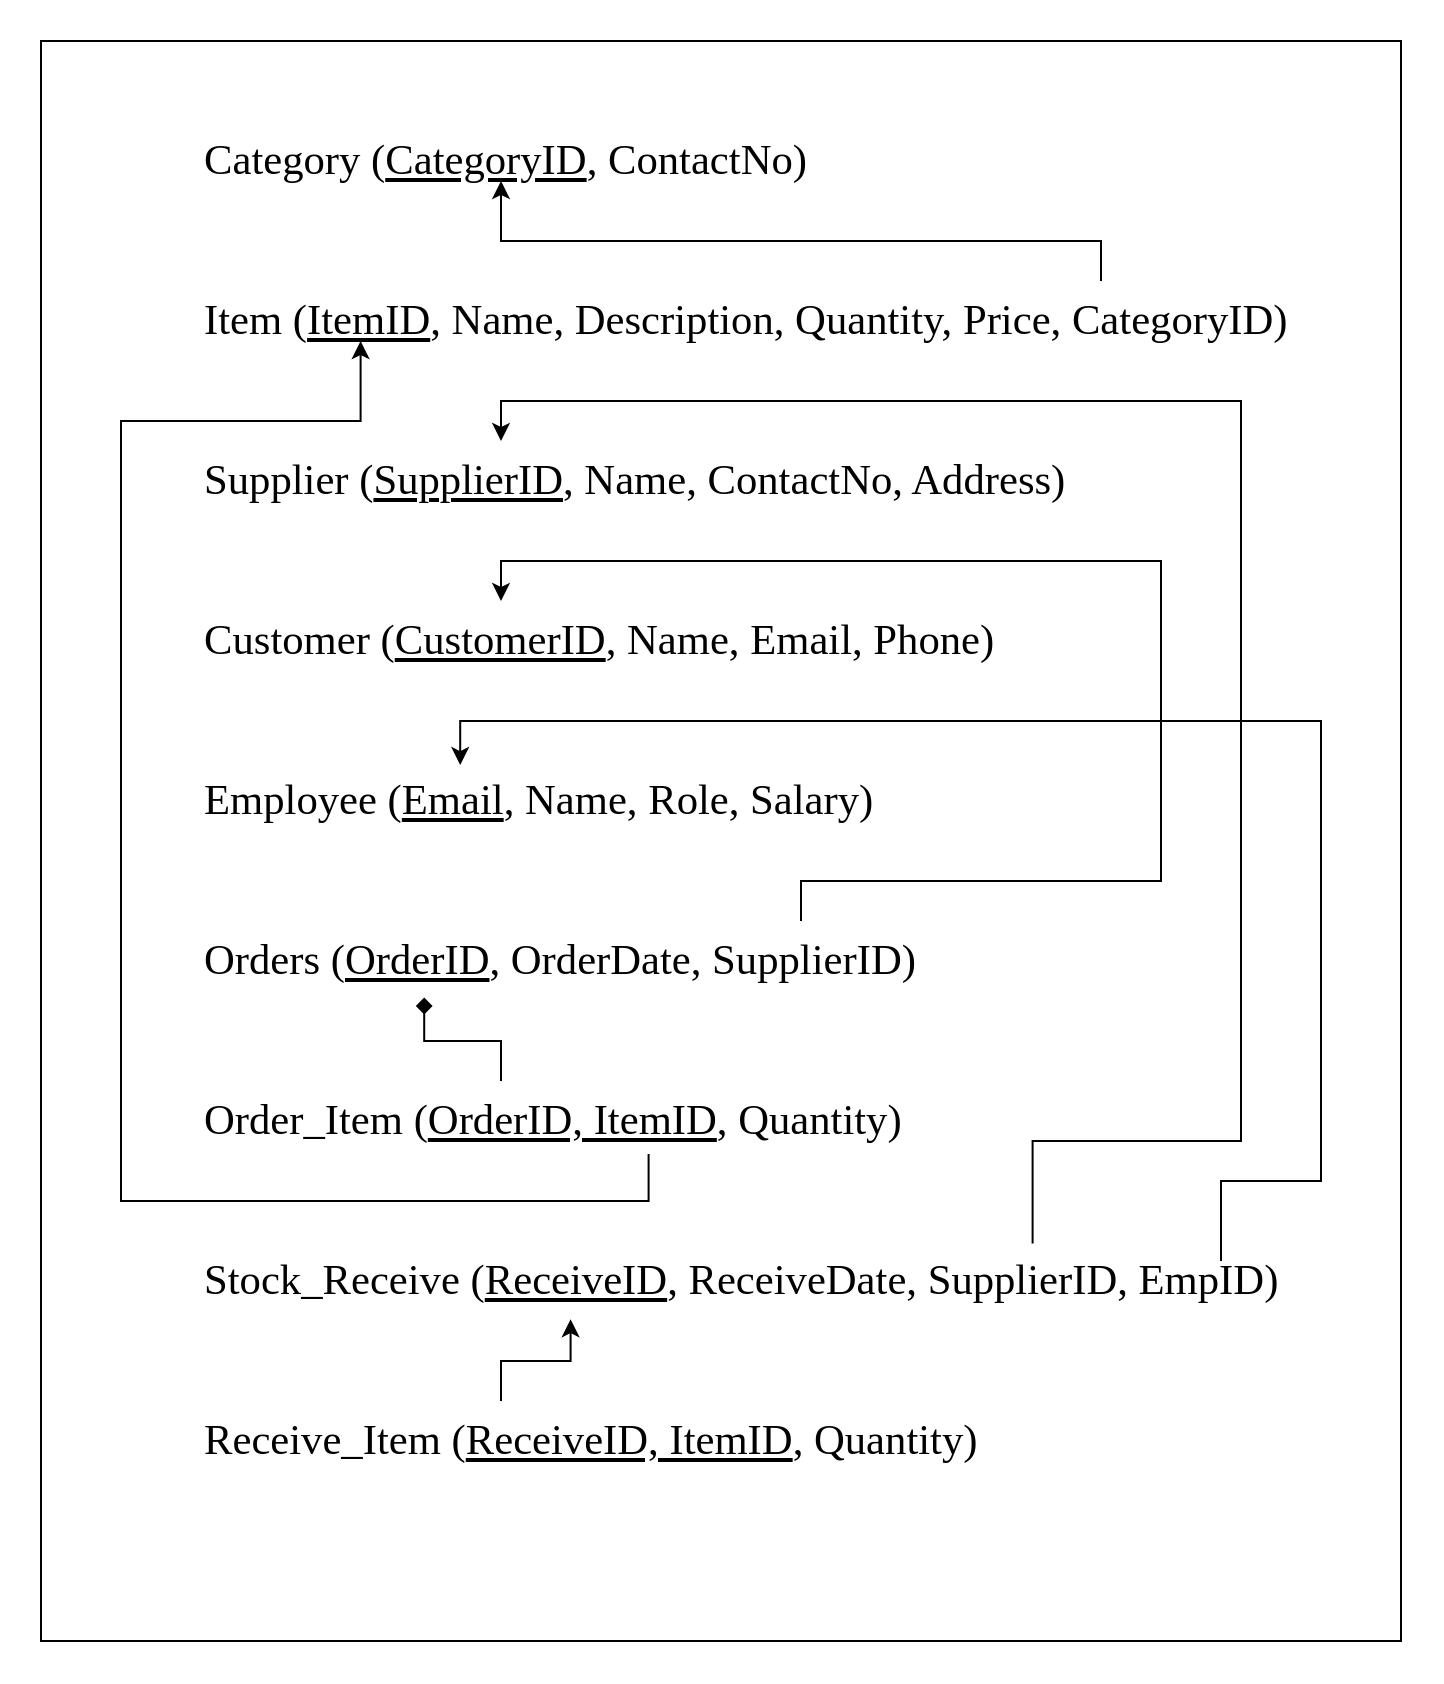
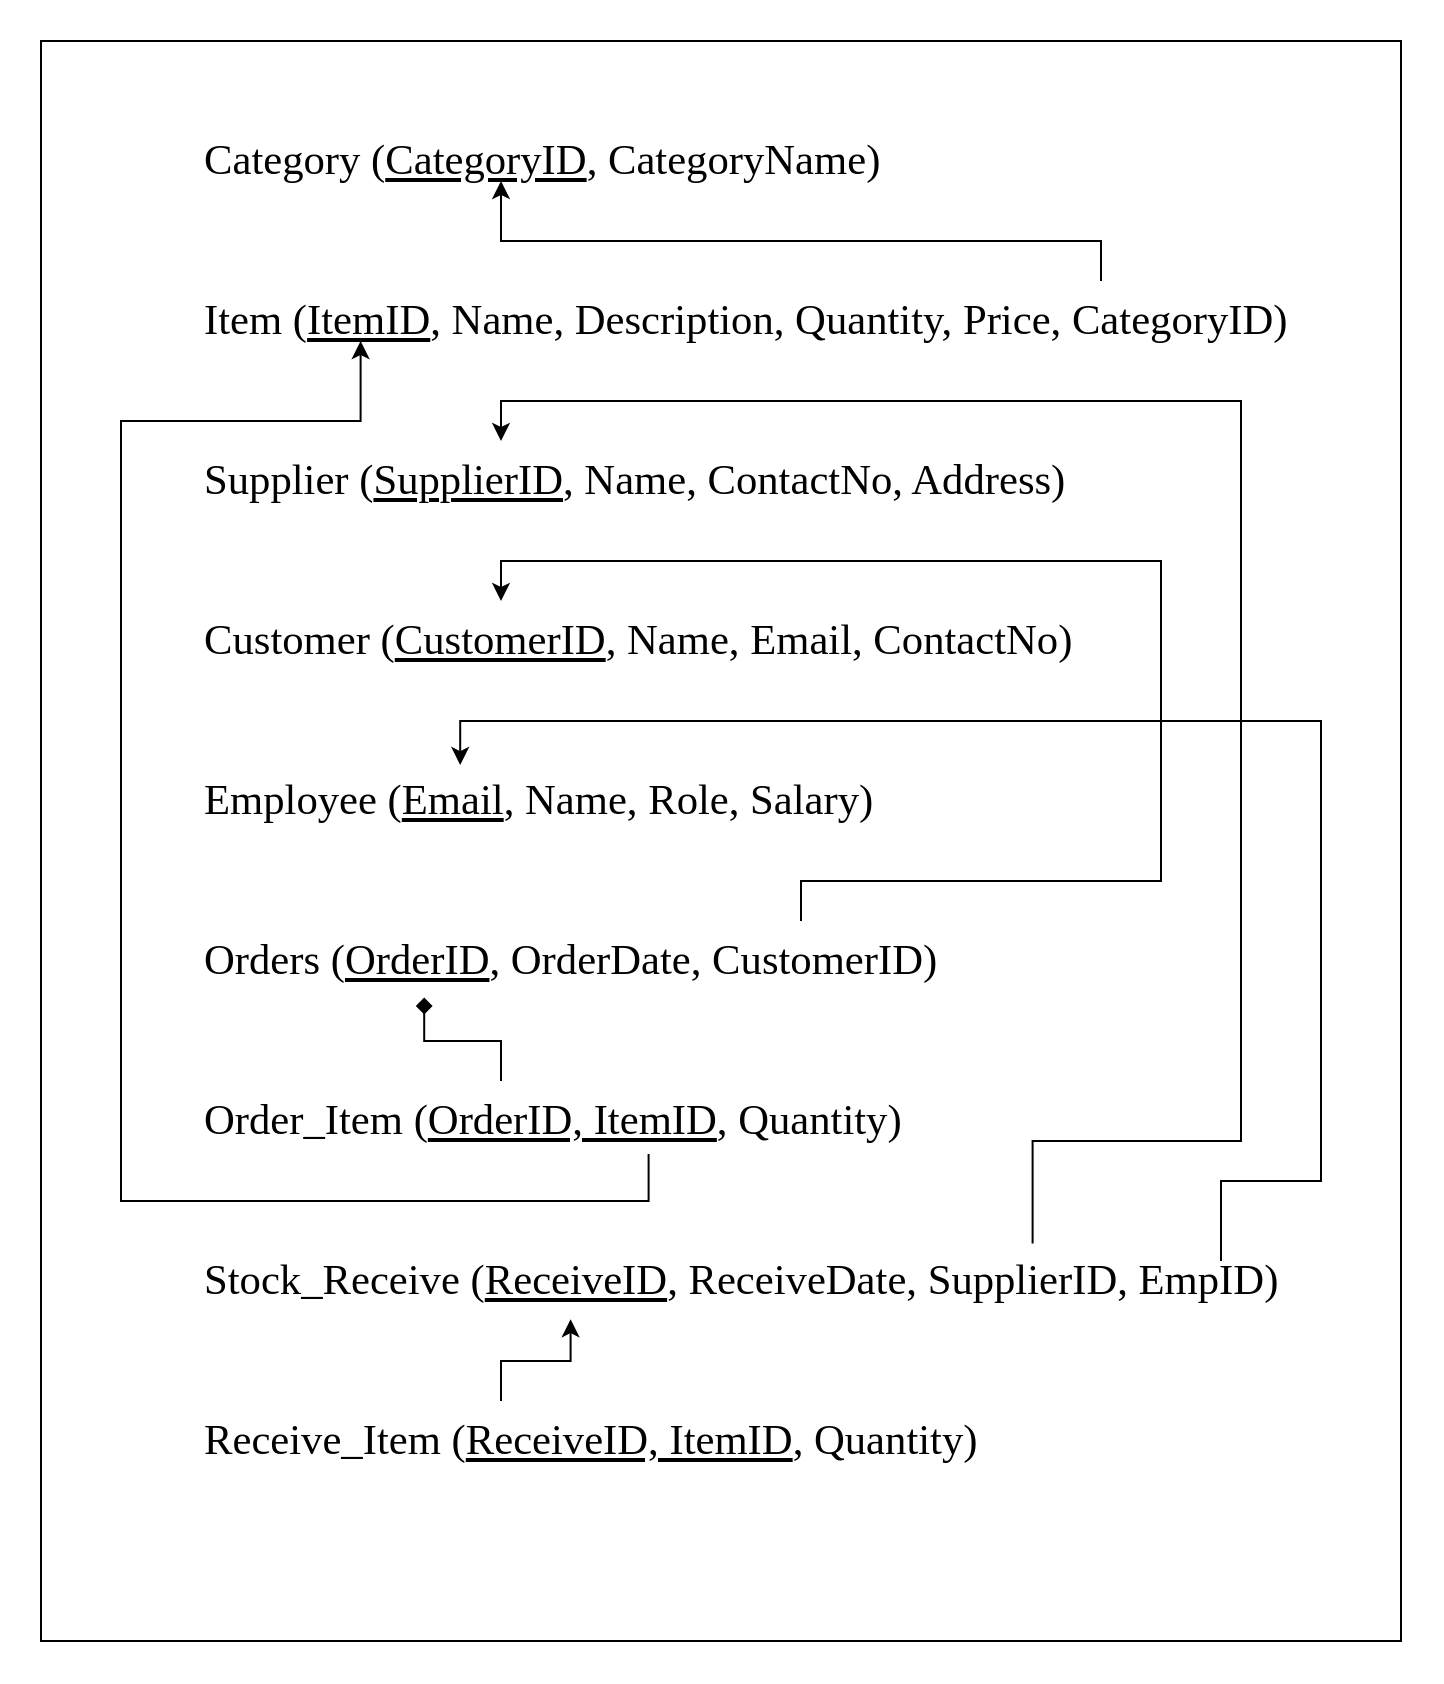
node "Category (CategoryID, ContactNo)": label "Category (CategoryID, ContactNo)" -> "Category (CategoryID, CategoryName)"
node "Customer (CustomerID, Name, Email, Phone)": label "Customer (CustomerID, Name, Email, Phone)" -> "Customer (CustomerID, Name, Email, ContactNo)"
node "Orders (OrderID, OrderDate, SupplierID)": label "Orders (OrderID, OrderDate, SupplierID)" -> "Orders (OrderID, OrderDate, CustomerID)"
